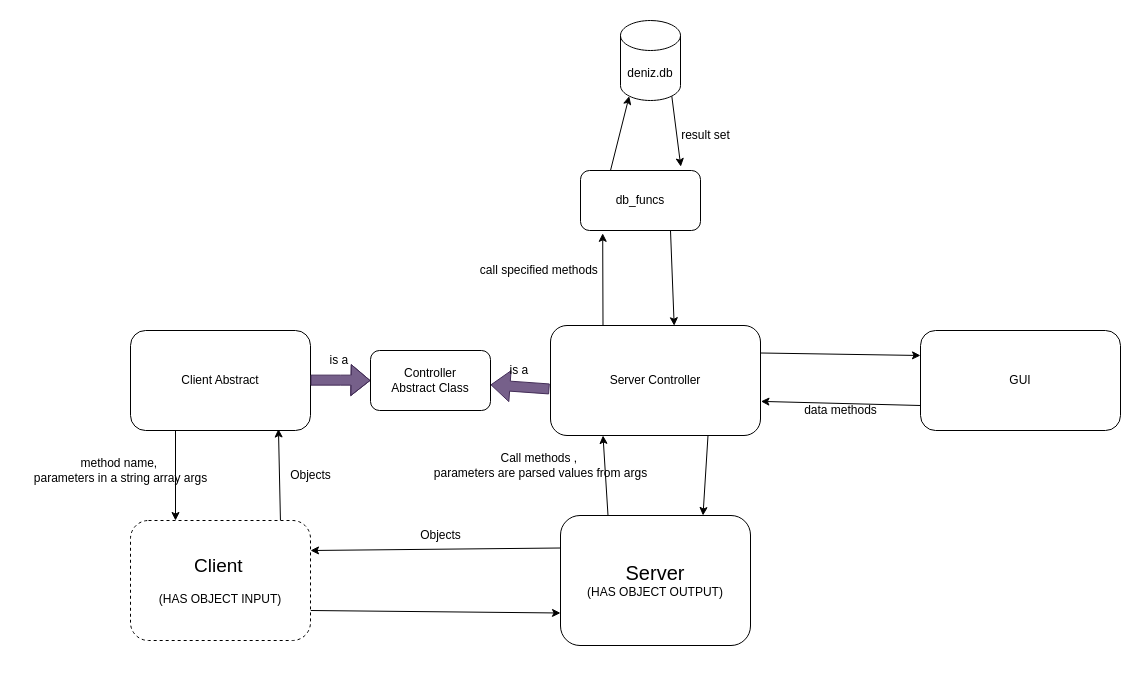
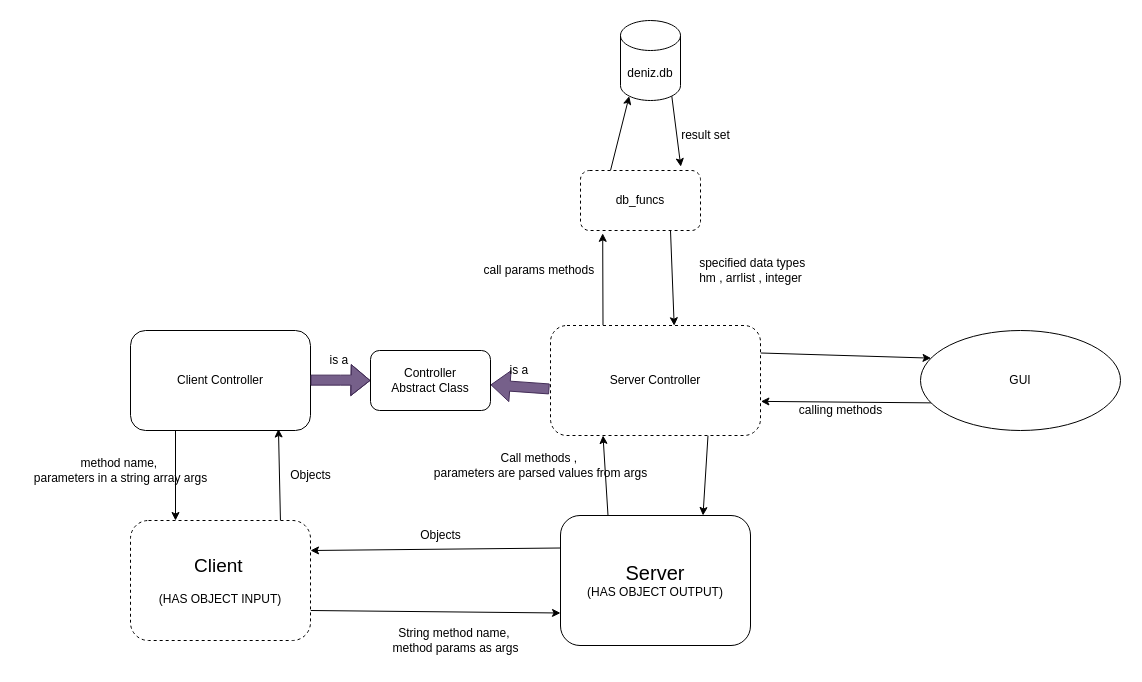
node "db_funcs": style solid -> dashed
node "call specified methods": label "call specified methods" -> "call params methods"
node "specified data types hm , arrlist , integer": added
node "Client Abstract": label "Client Abstract" -> "Client Controller"
node "Server Controller": style solid -> dashed
node "GUI": shape rounded rectangle -> ellipse
node "data methods": label "data methods" -> "calling methods"
node "String method name, method params as args": added
